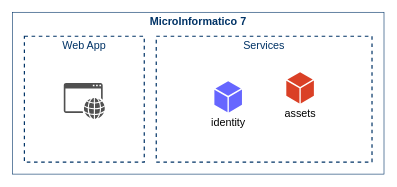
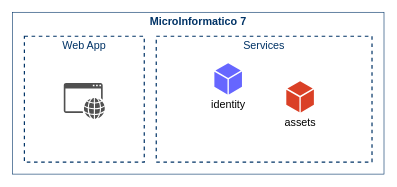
node "assets": moved (300, 88) -> (300, 97)
node "identity": moved (228, 97) -> (228, 79)
